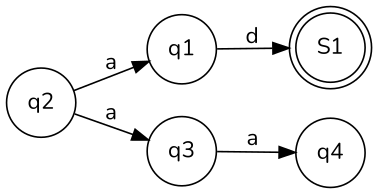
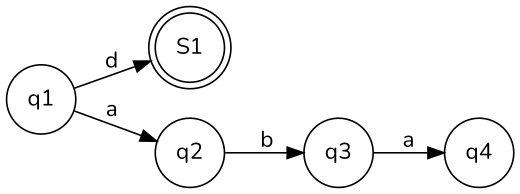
edge "q2" -> "q1": reversed
edge "q2" -> "q3": label "a" -> "b"
